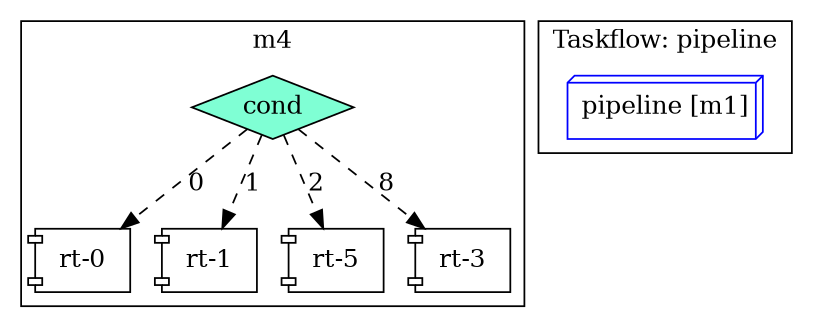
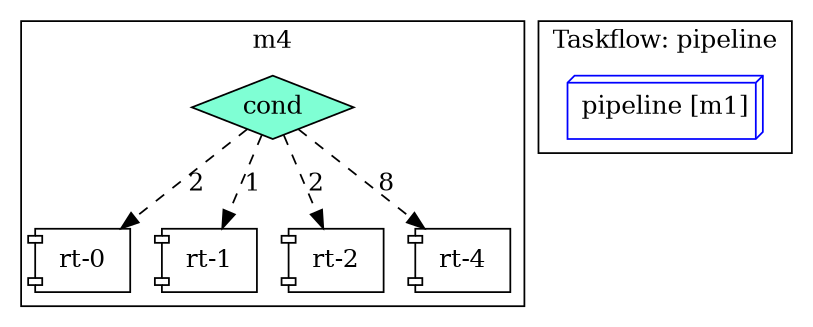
edge "cond" -> "rt-0": label "0" -> "2"
node "rt-5": label "rt-5" -> "rt-2"
node "rt-3": label "rt-3" -> "rt-4"
